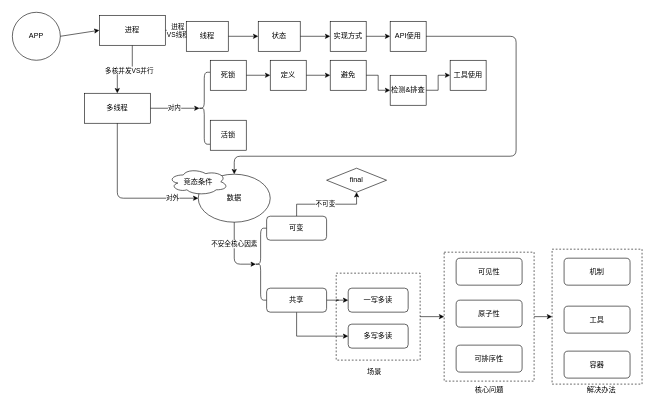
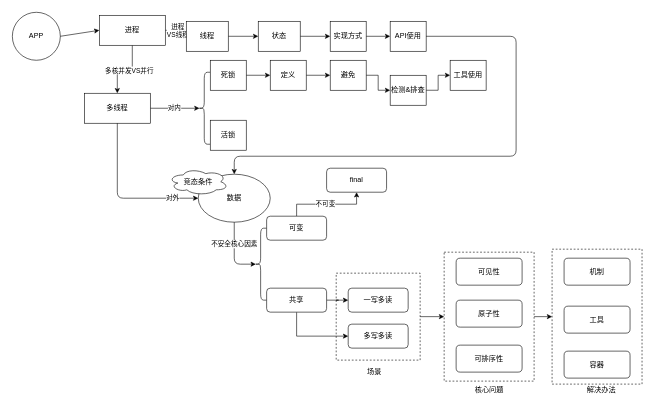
node "final": shape diamond -> rounded rectangle
